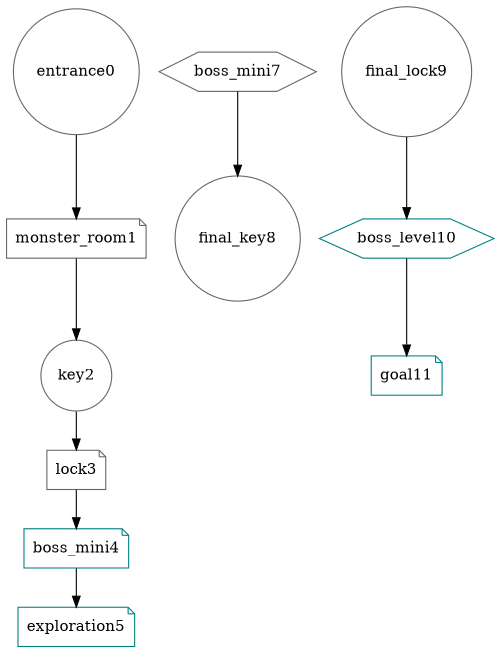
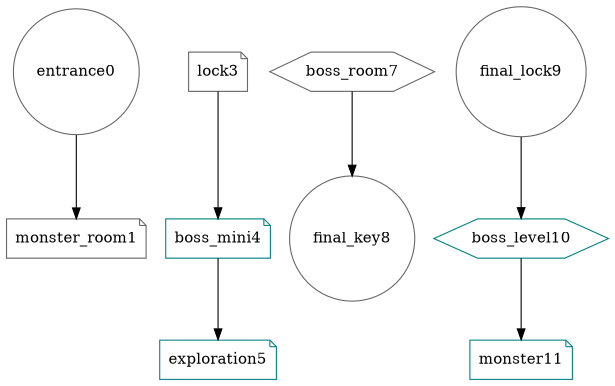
node "boss_mini7": label "boss_mini7" -> "boss_room7"
node "key2": removed
node "goal11": label "goal11" -> "monster11"
